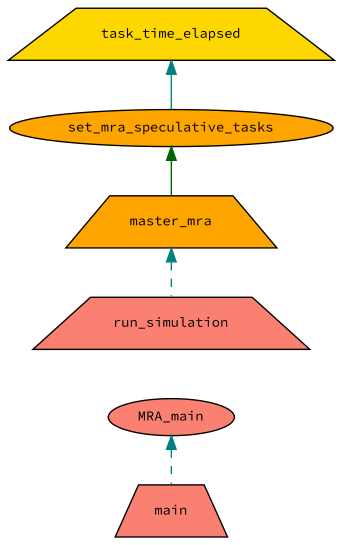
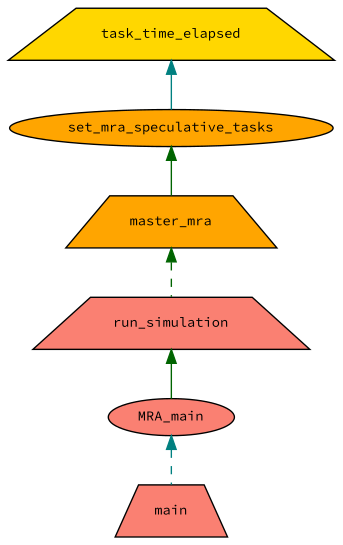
edge "run_simulation" -> "master_mra": color teal -> darkgreen
edge "MRA_main" -> "run_simulation": added
